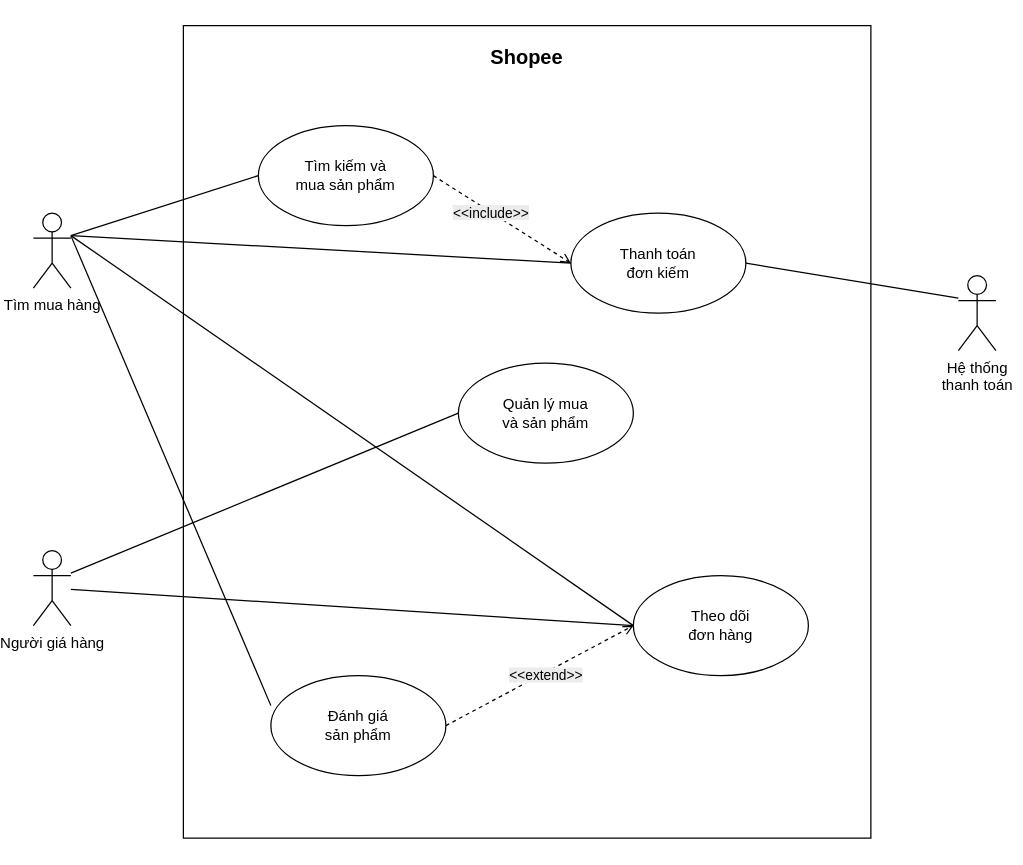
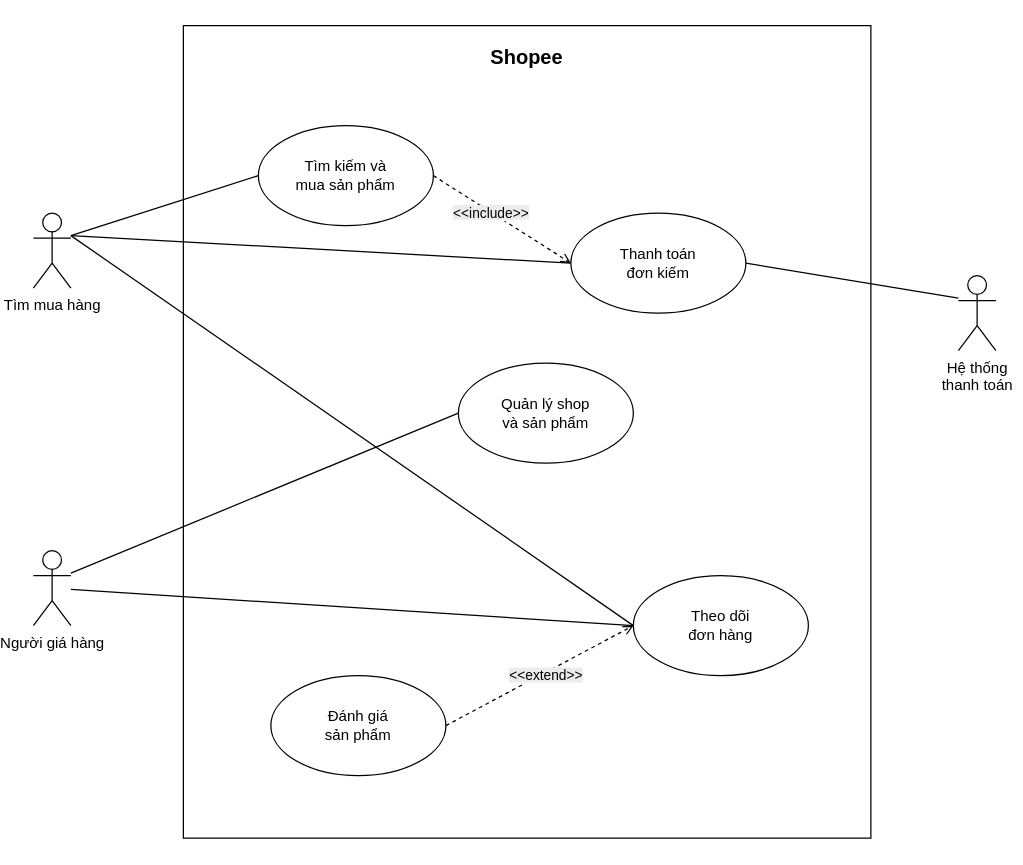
node "Quản lý mua và sản phẩm": label "Quản lý mua và sản phẩm" -> "Quản lý shop và sản phẩm"
edge "Tìm mua hàng" -- "Đánh giá sản phẩm": removed
